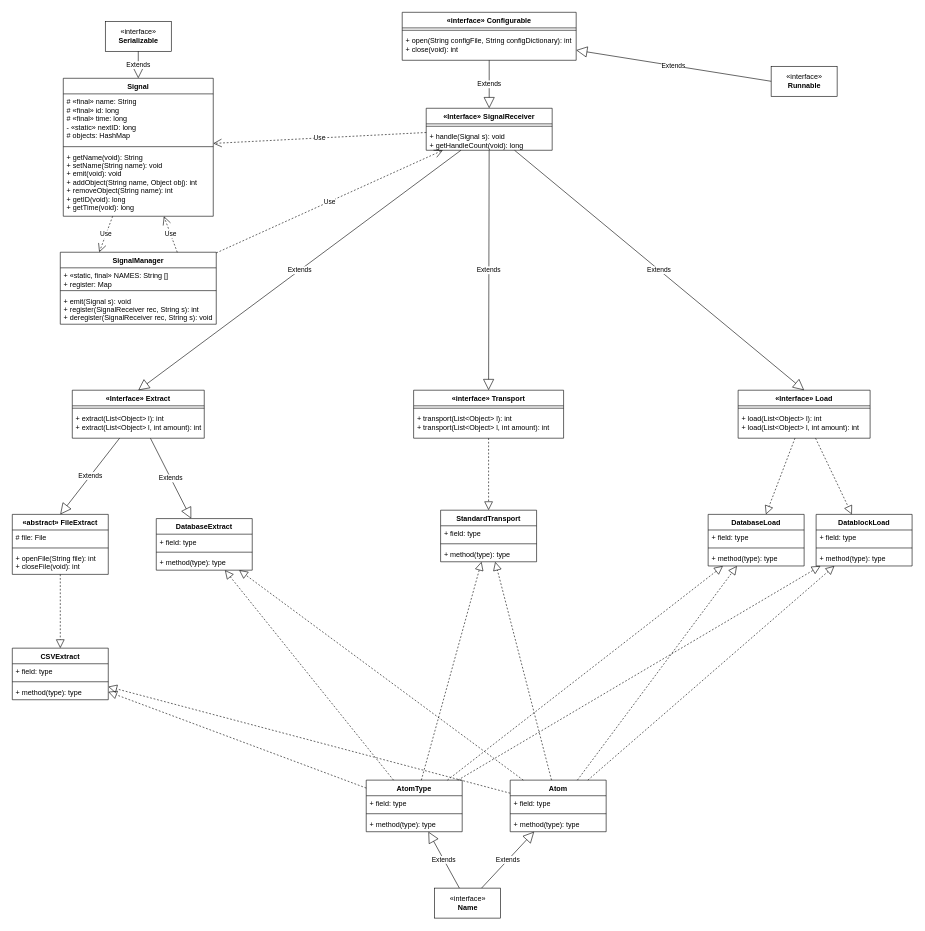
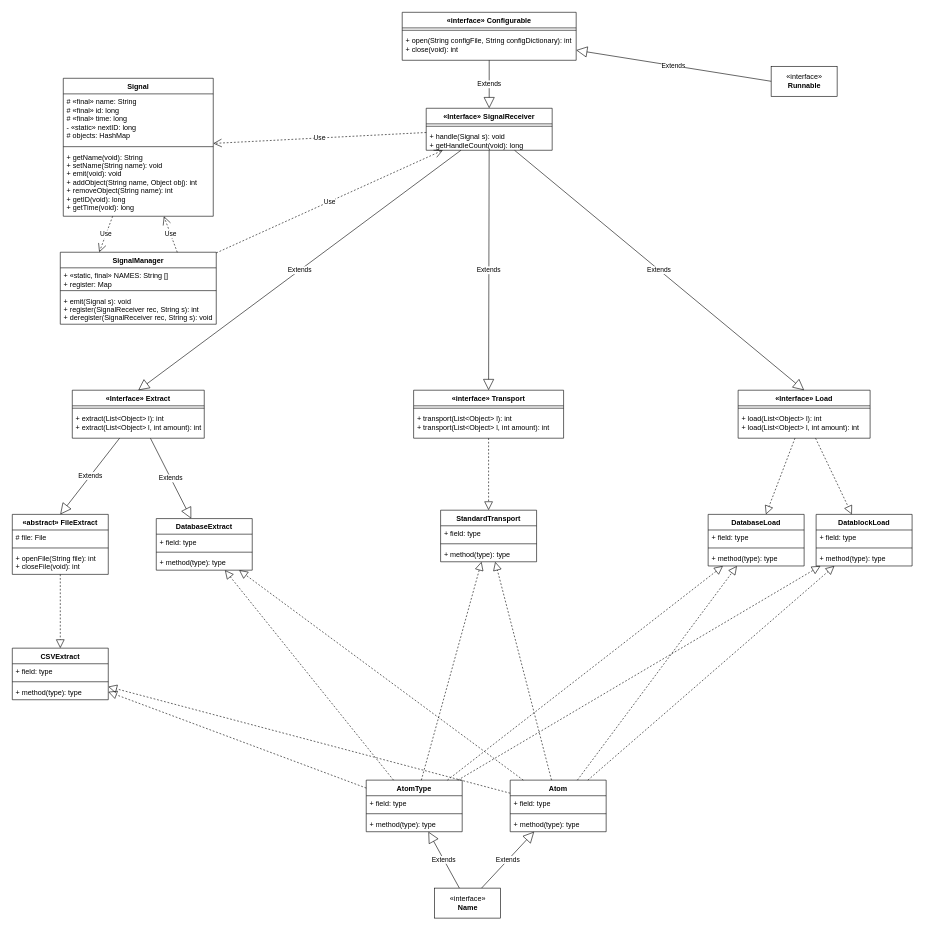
node "«interface» Serializable": removed
edge "«interface» Serializable" -> "Signal": removed, label "Extends"
